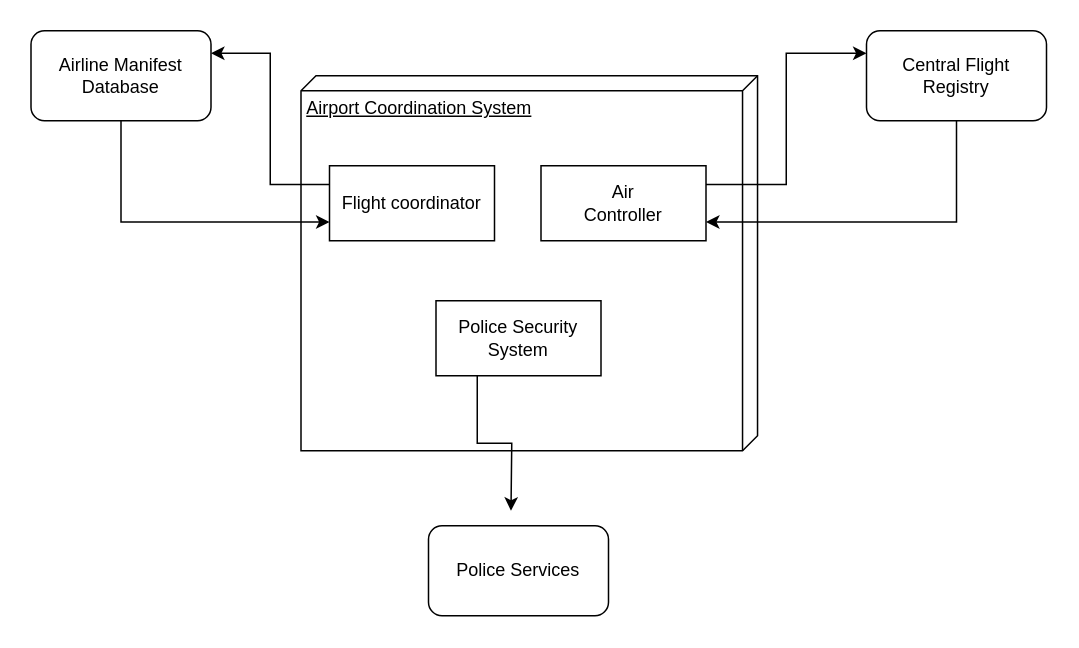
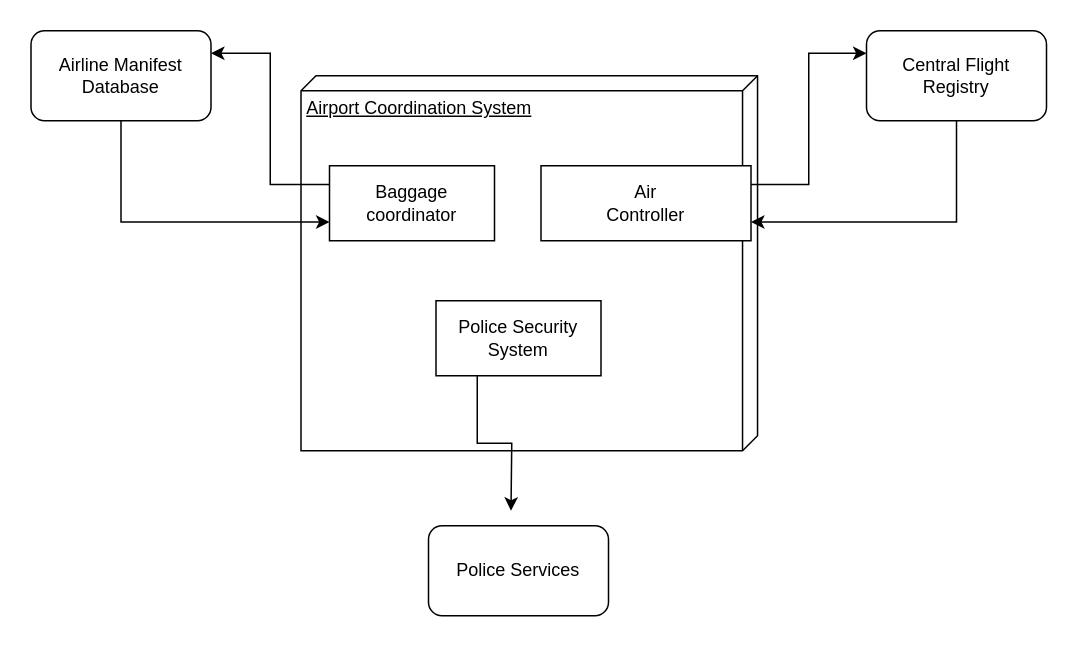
node "Flight coordinator": label "Flight coordinator" -> "Baggage coordinator"
node "Air Controller": size 165x75 -> 210x75
